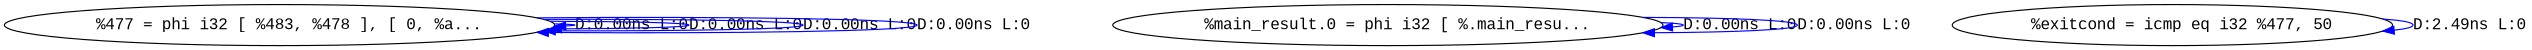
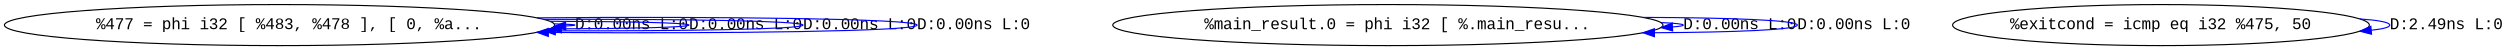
node "%exitcond = icmp eq i32 %477, 50": label "%exitcond = icmp eq i32 %477, 50" -> "%exitcond = icmp eq i32 %475, 50"
